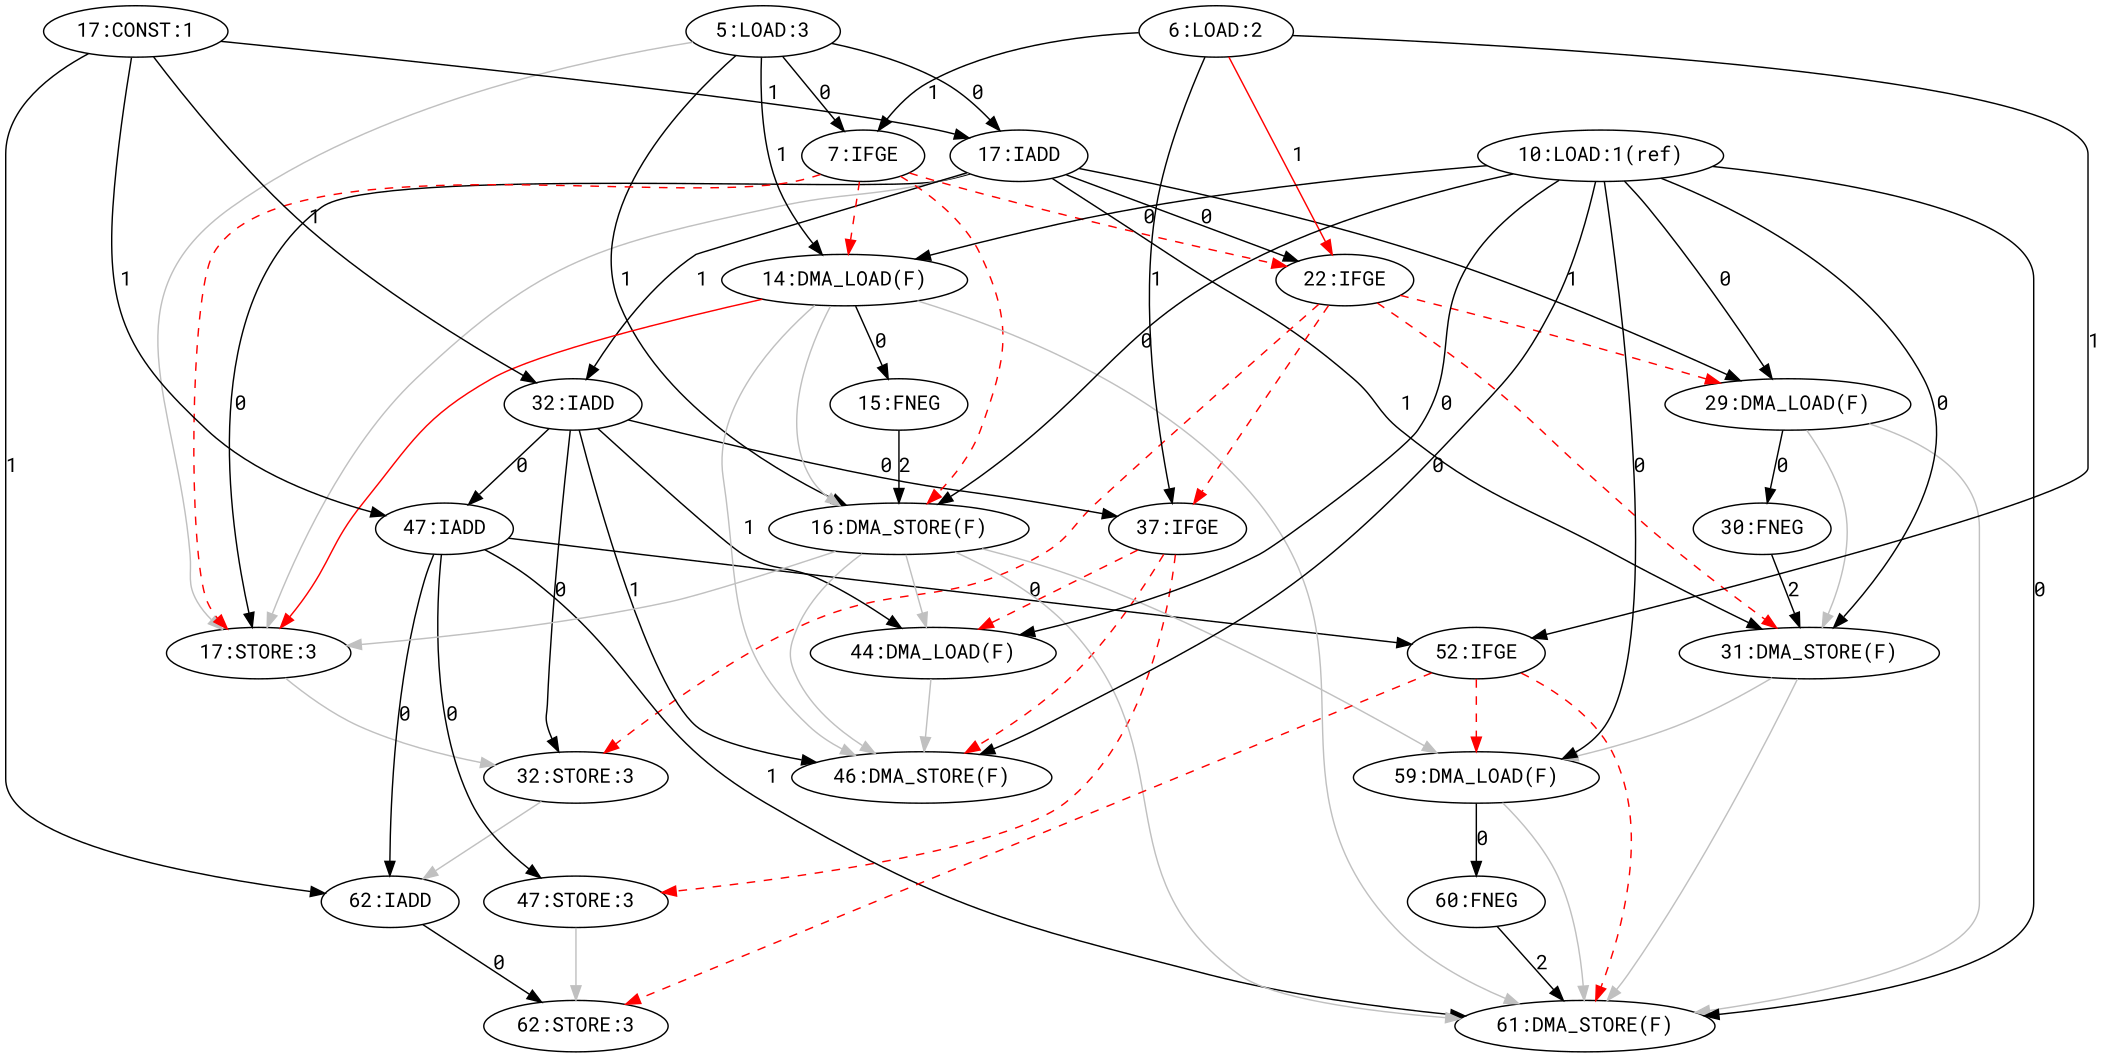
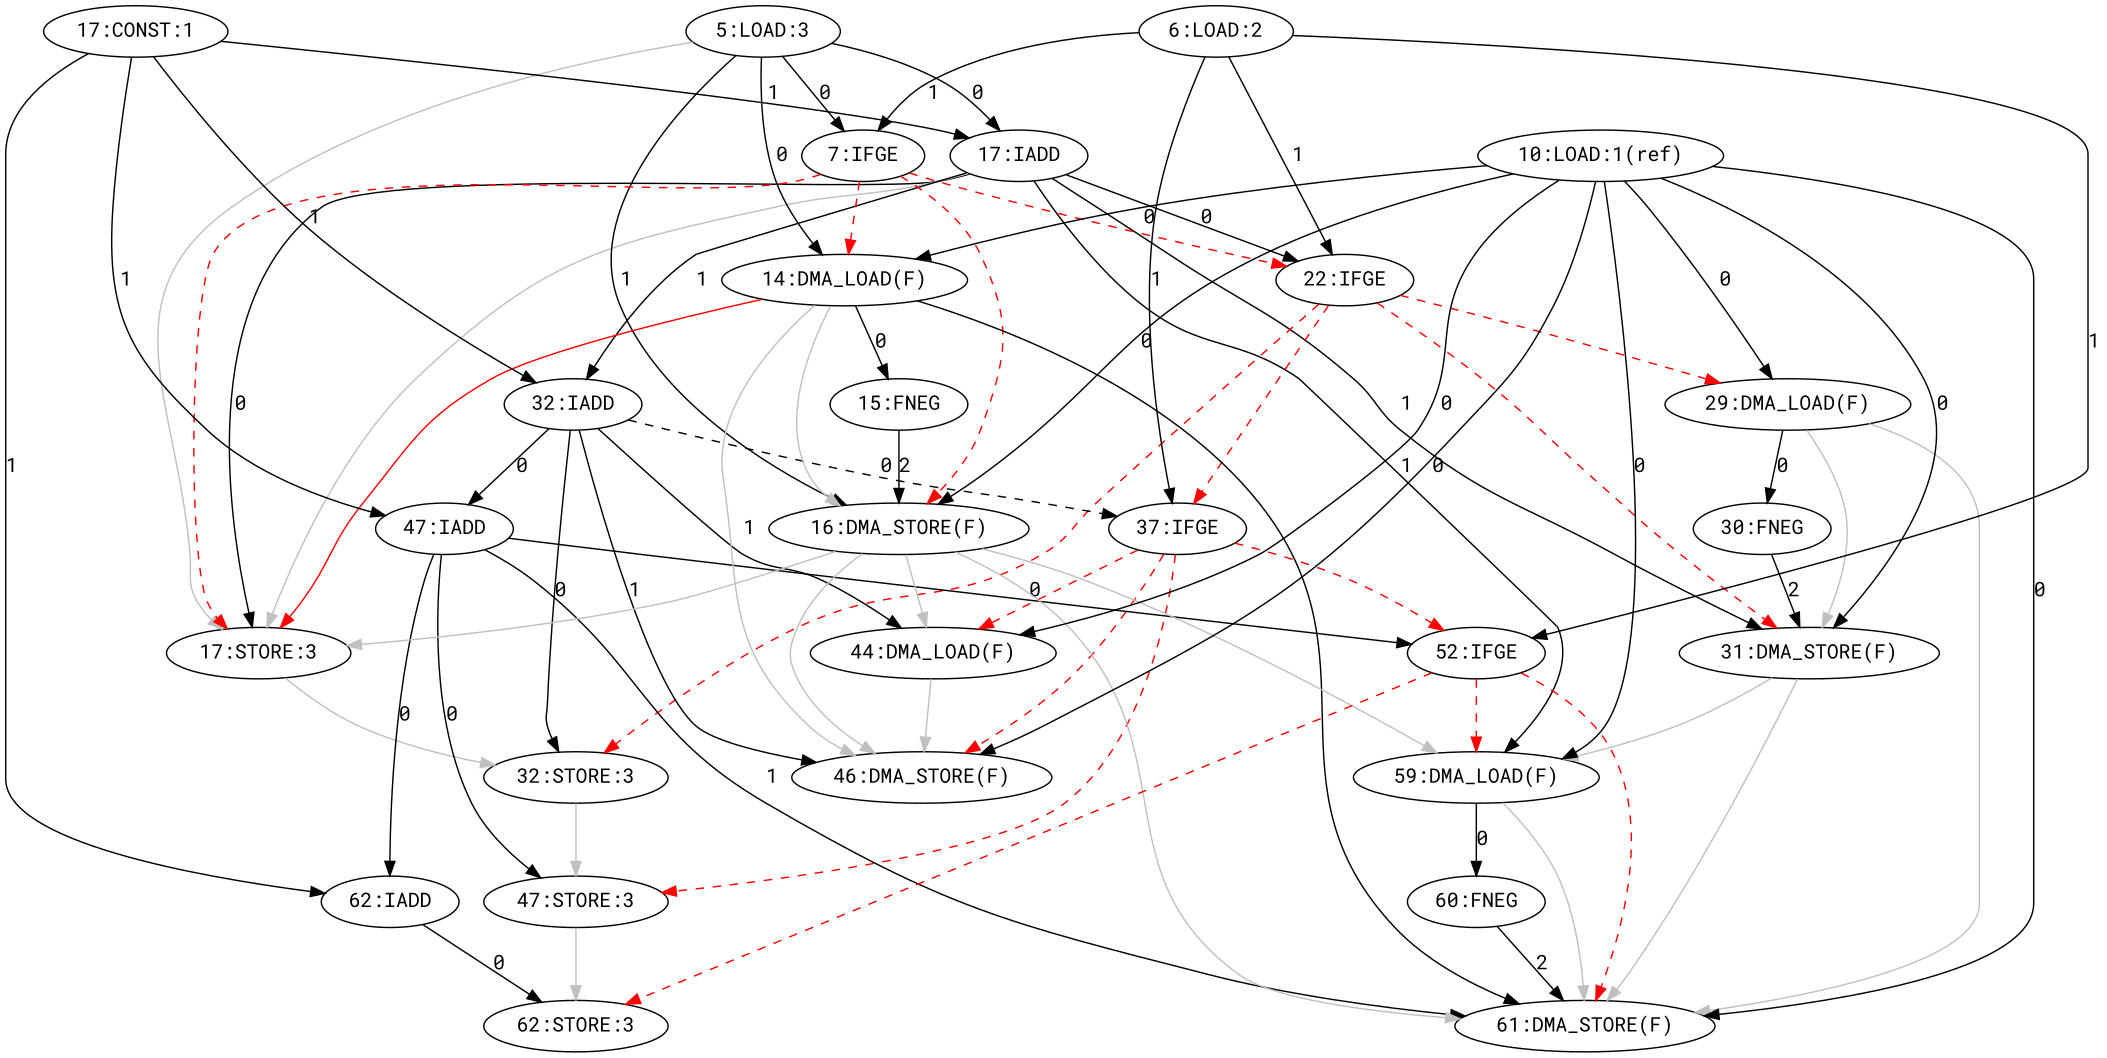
edge "6:LOAD:2" -> "22:IFGE": color red -> black
edge "5:LOAD:3" -> "14:DMA_LOAD(F)": label "1" -> "0"
edge "17:IADD" -> "29:DMA_LOAD(F)": now "17:IADD" -> "59:DMA_LOAD(F)"
edge "32:IADD" -> "37:IFGE": style solid -> dashed
edge "14:DMA_LOAD(F)" -> "61:DMA_STORE(F)": color gray -> black
edge "37:IFGE" -> "52:IFGE": added
edge "32:STORE:3" -> "62:IADD": now "32:STORE:3" -> "47:STORE:3"
